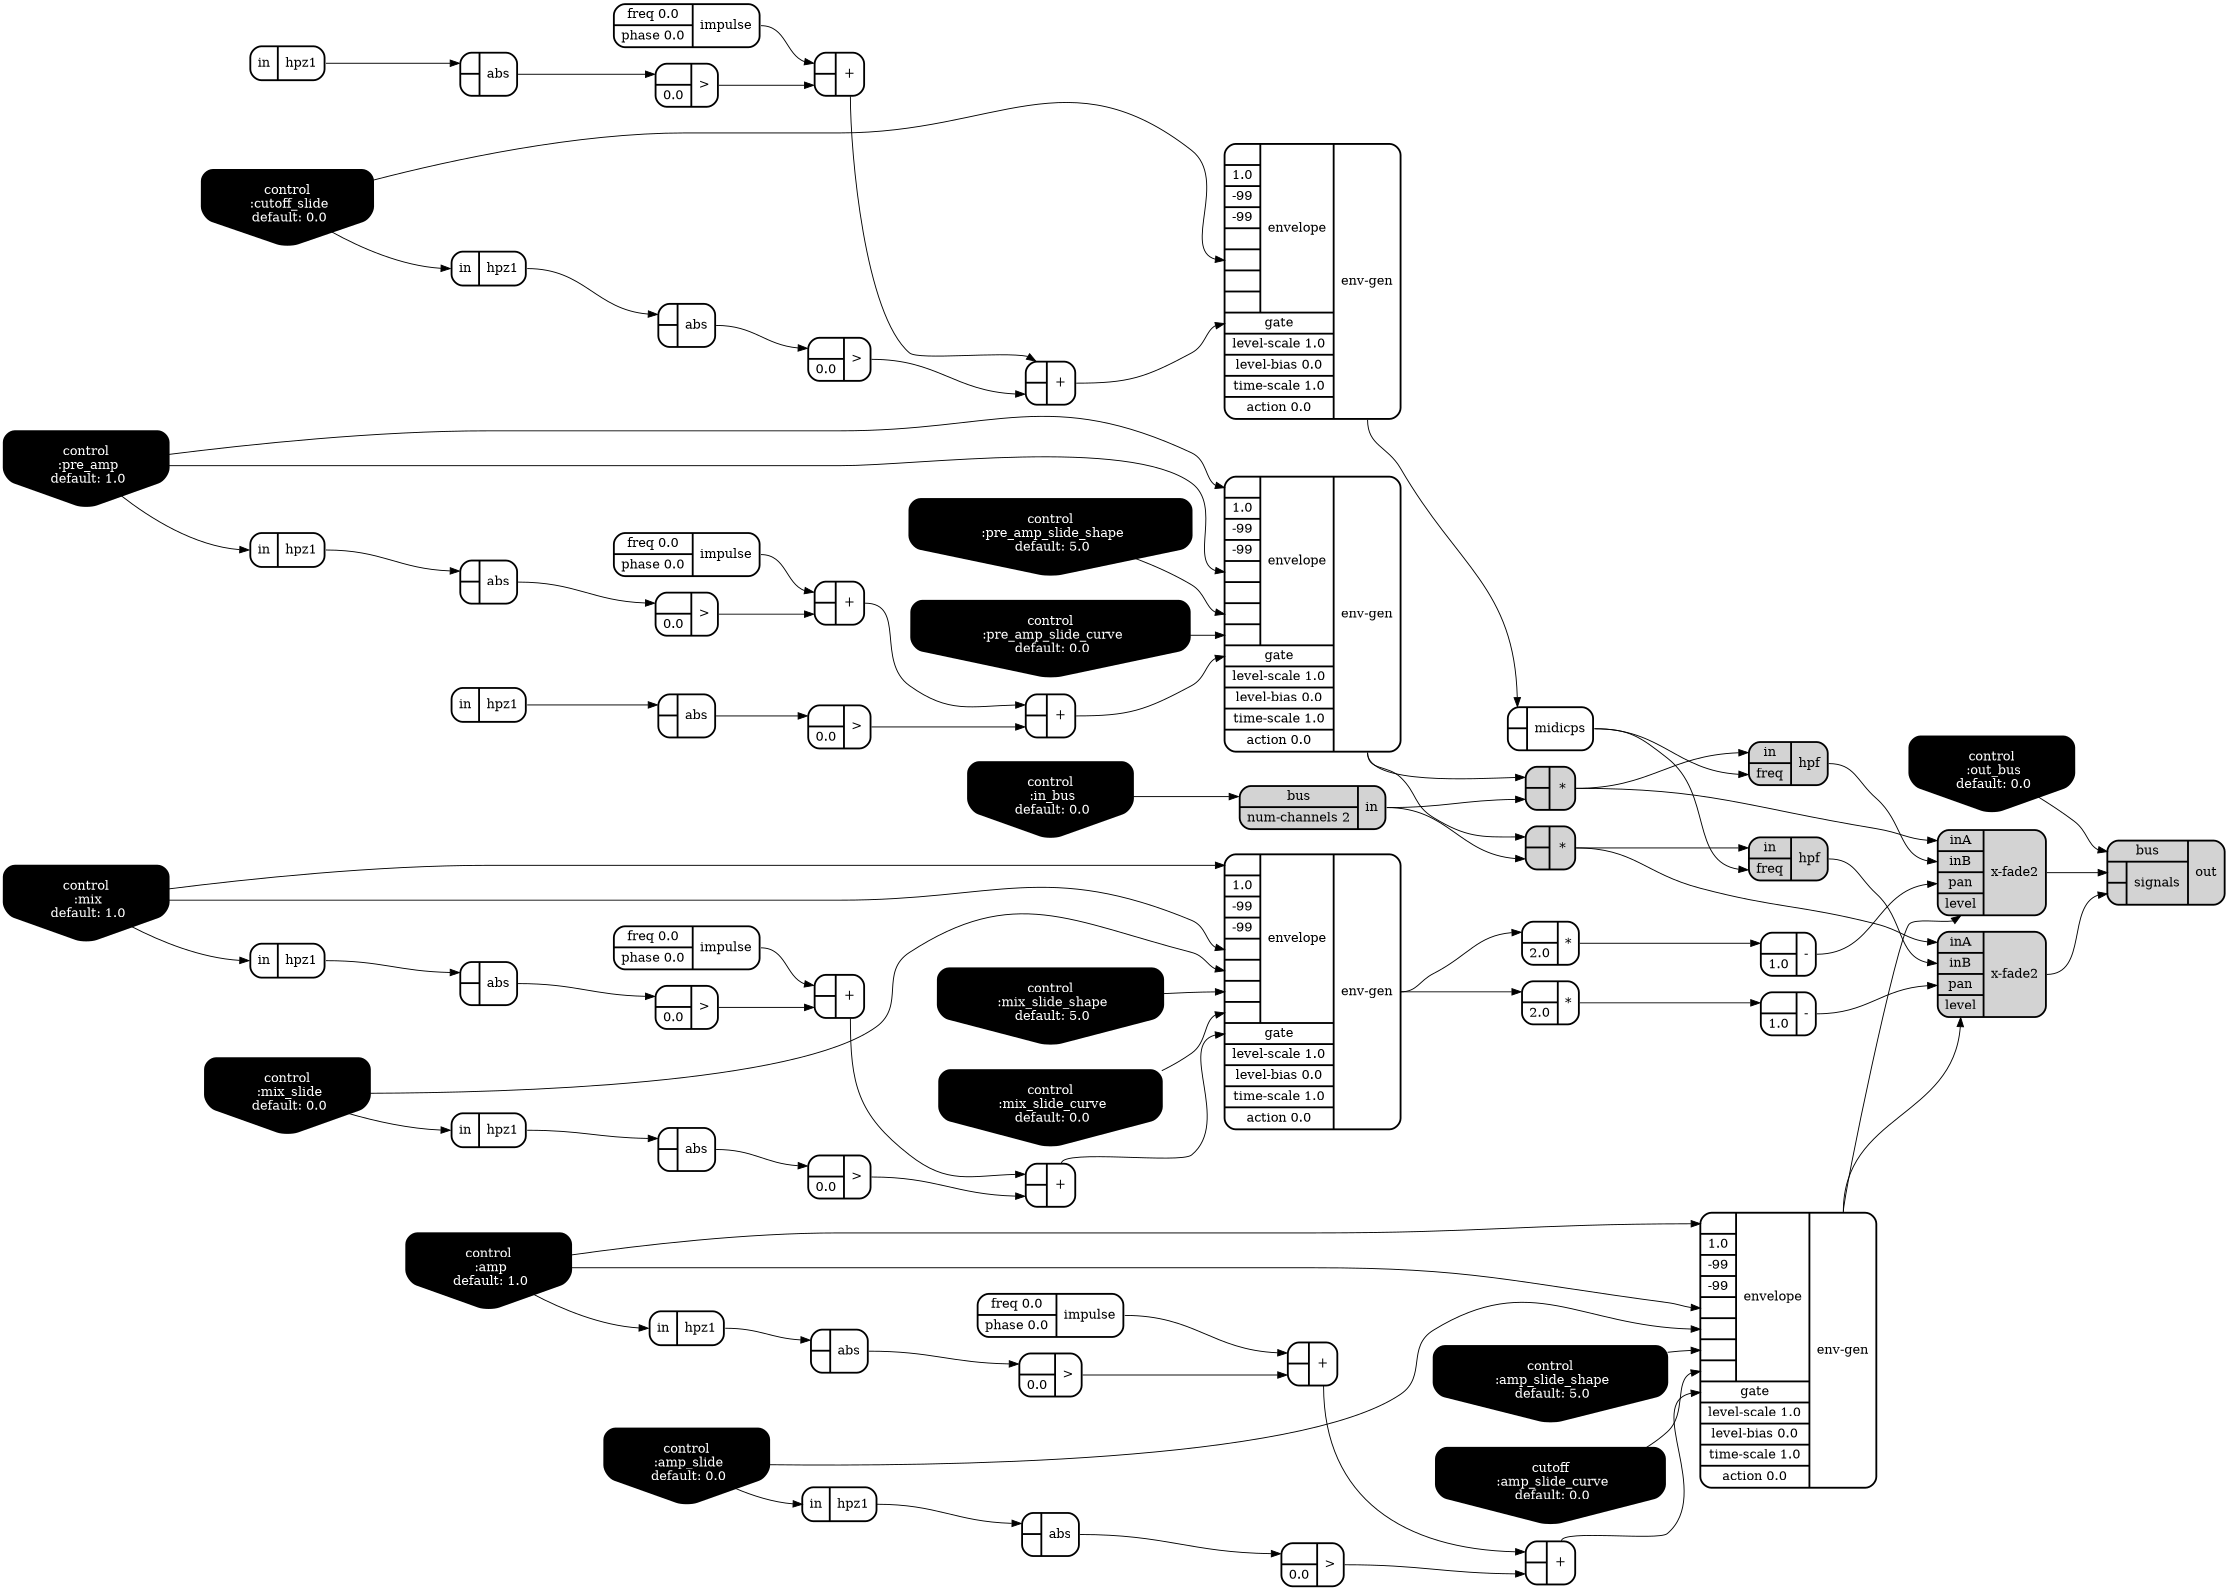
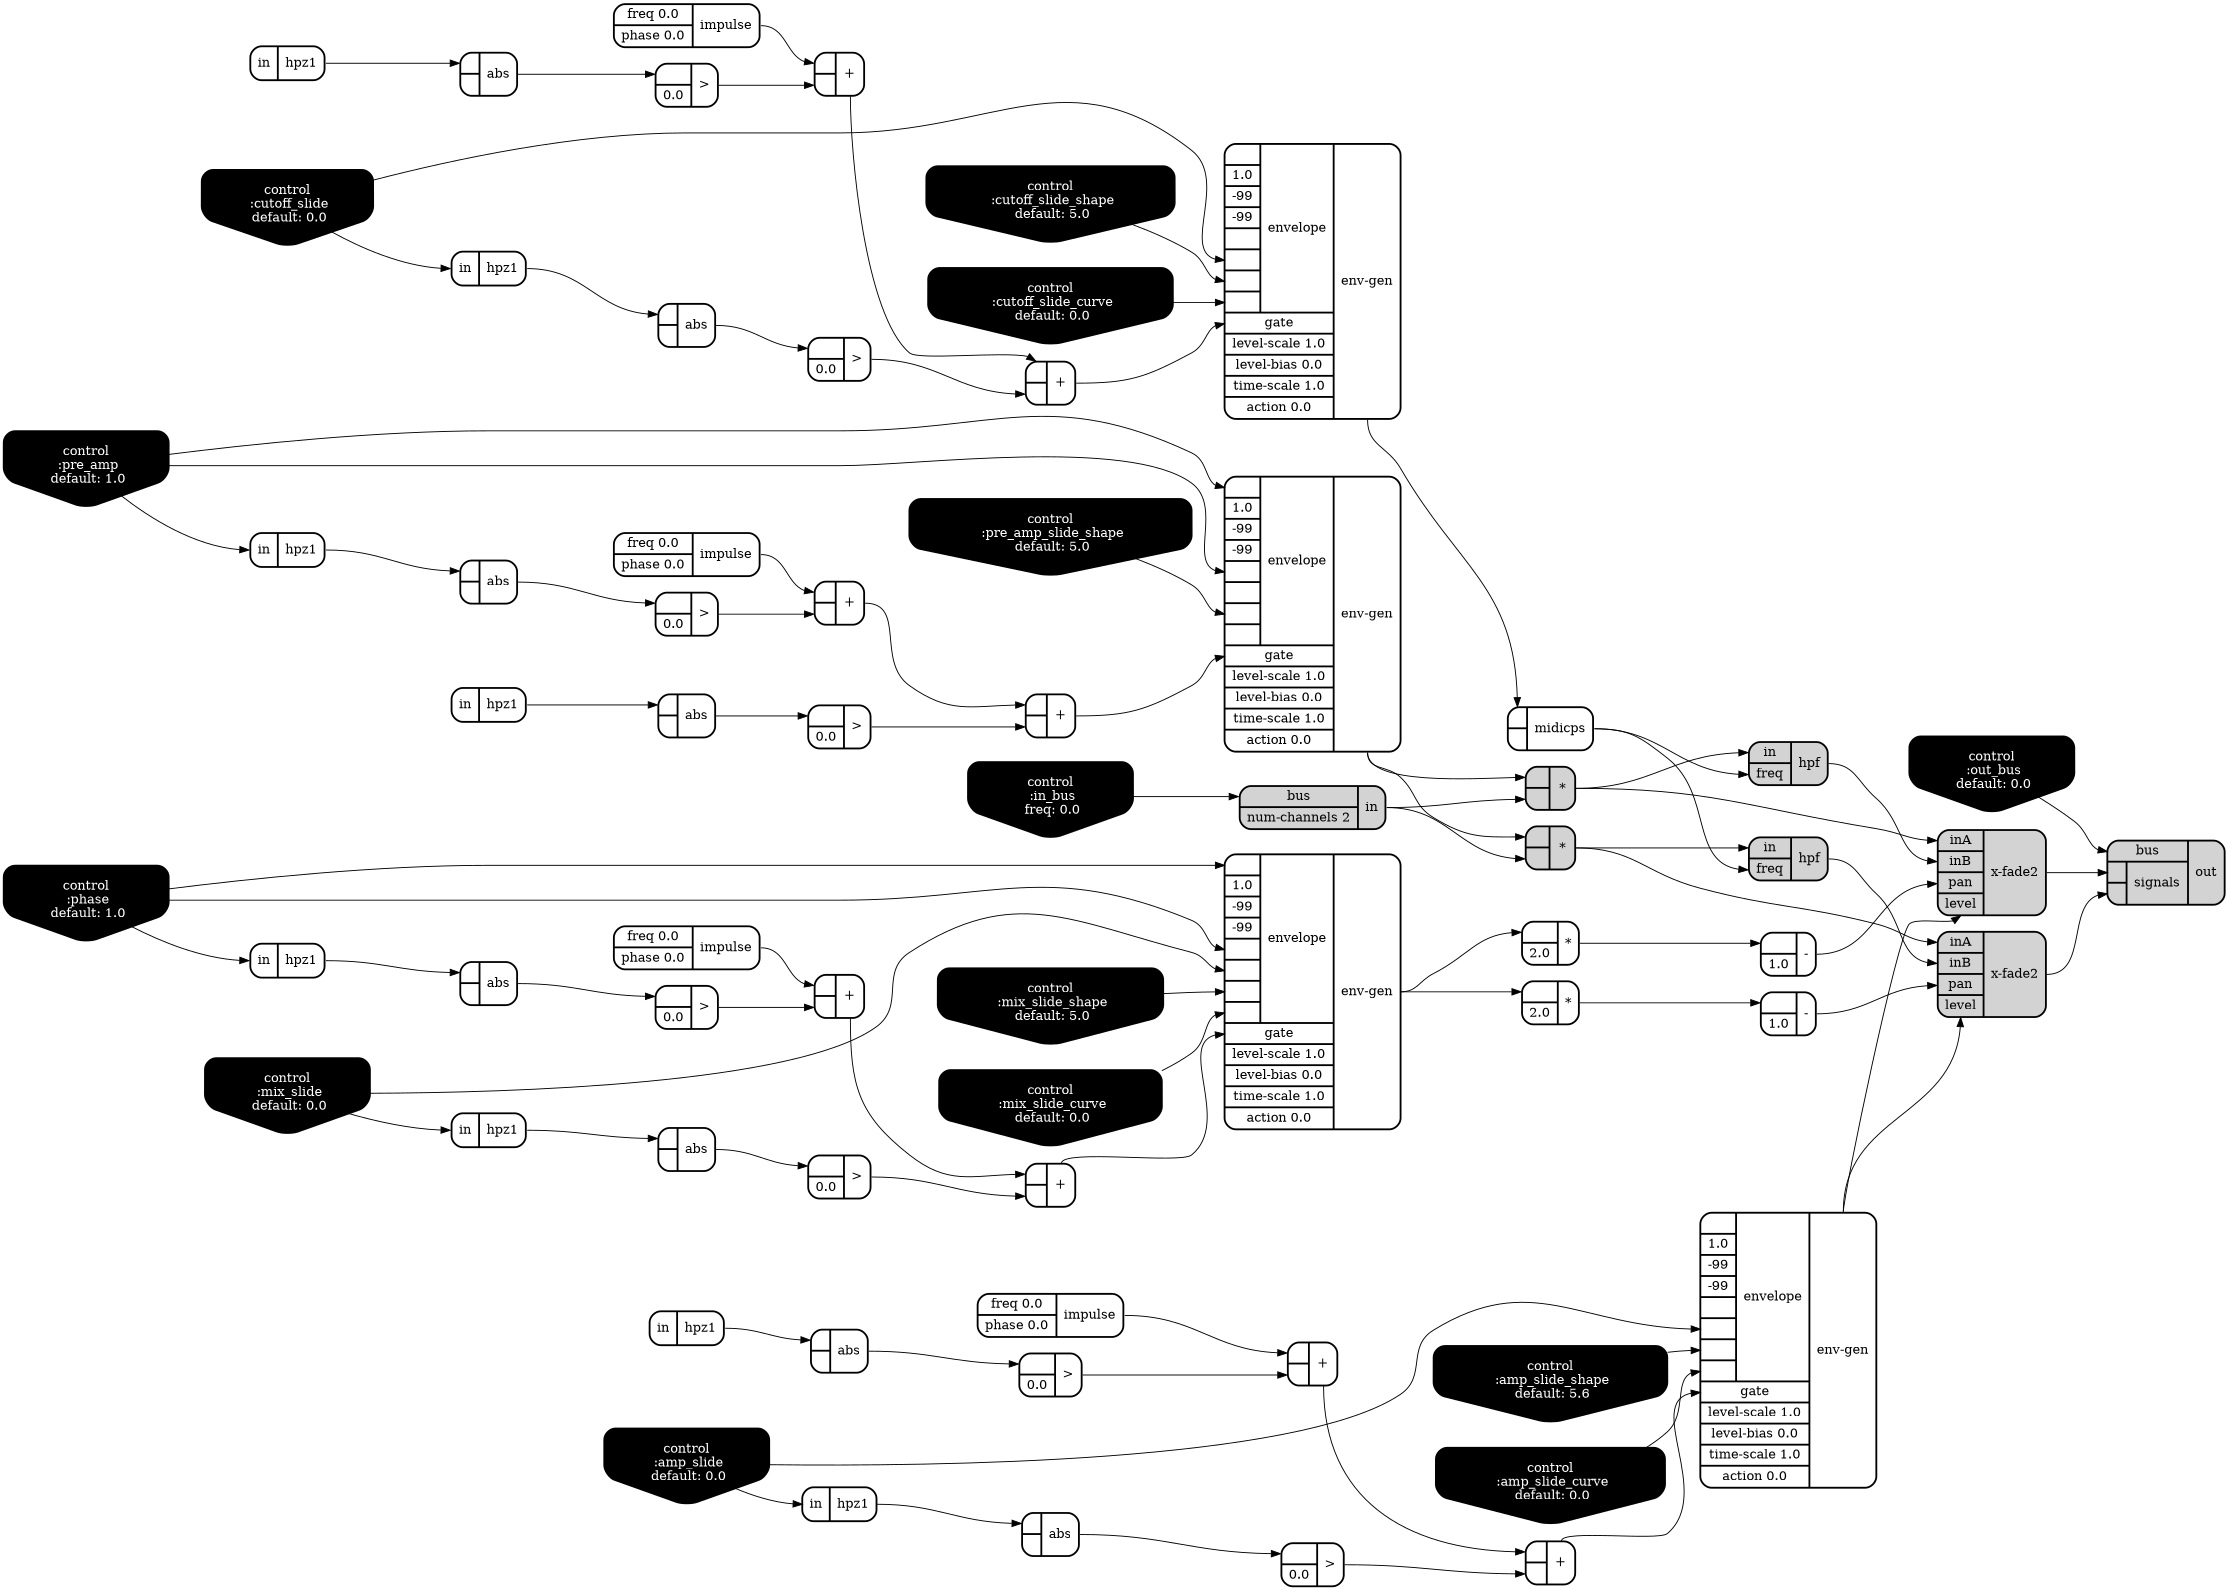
node "control :cutoff_slide_shape default: 5.0": added
node "control :cutoff_slide_curve default: 0.0": added
node "control :pre_amp_slide_curve default: 0.0": removed
node "control :in_bus default: 0.0": label "control :in_bus default: 0.0" -> "control :in_bus freq: 0.0"
node "control :mix default: 1.0": label "control :mix default: 1.0" -> "control :phase default: 1.0"
node "control :amp default: 1.0": removed
node "control :amp_slide_shape default: 5.0": label "control :amp_slide_shape default: 5.0" -> "control :amp_slide_shape default: 5.6"
node "cutoff :amp_slide_curve default: 0.0": label "cutoff :amp_slide_curve default: 0.0" -> "control :amp_slide_curve default: 0.0"
